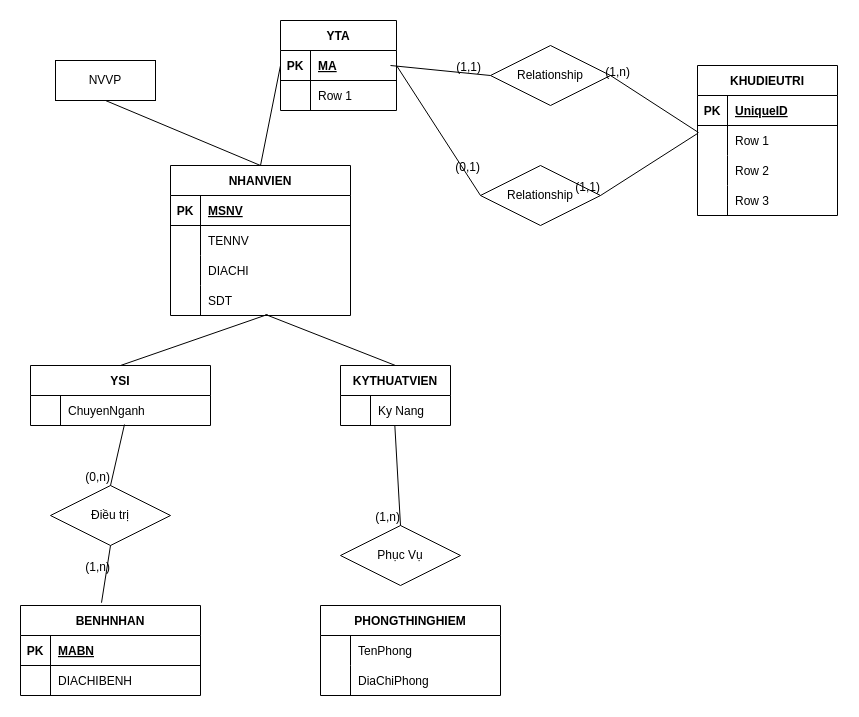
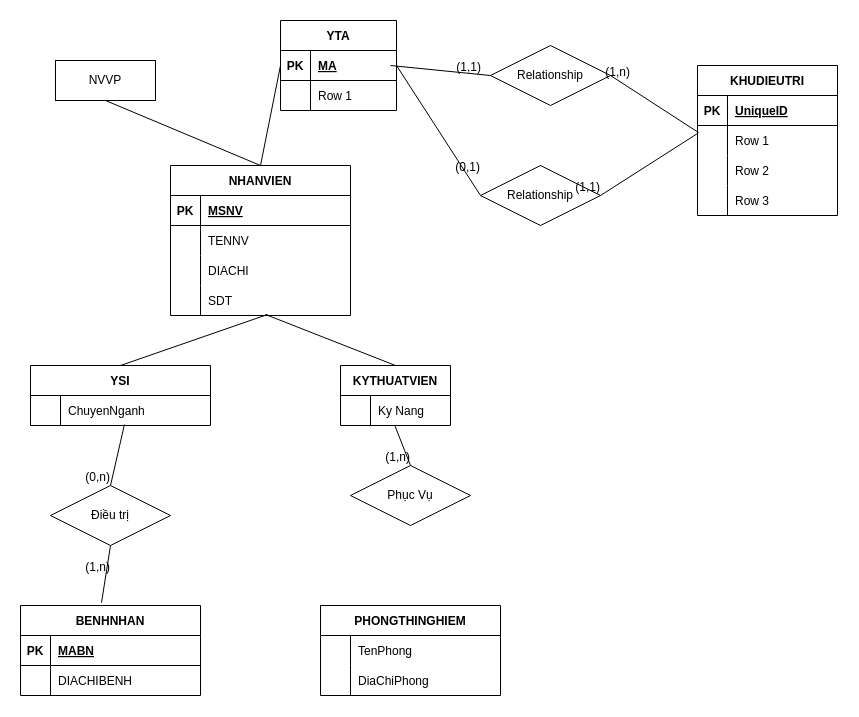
node "Phục Vụ": moved (401, 556) -> (411, 496)
